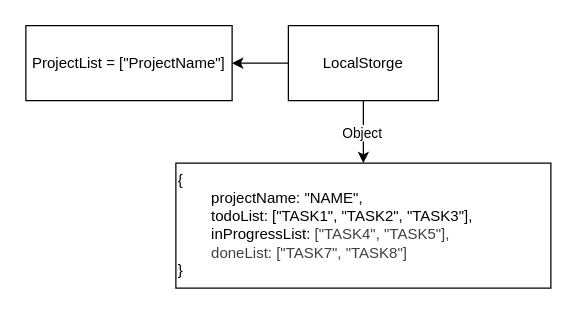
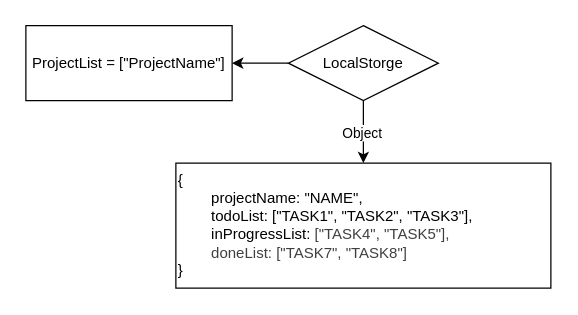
node "LocalStorge": shape rectangle -> diamond
